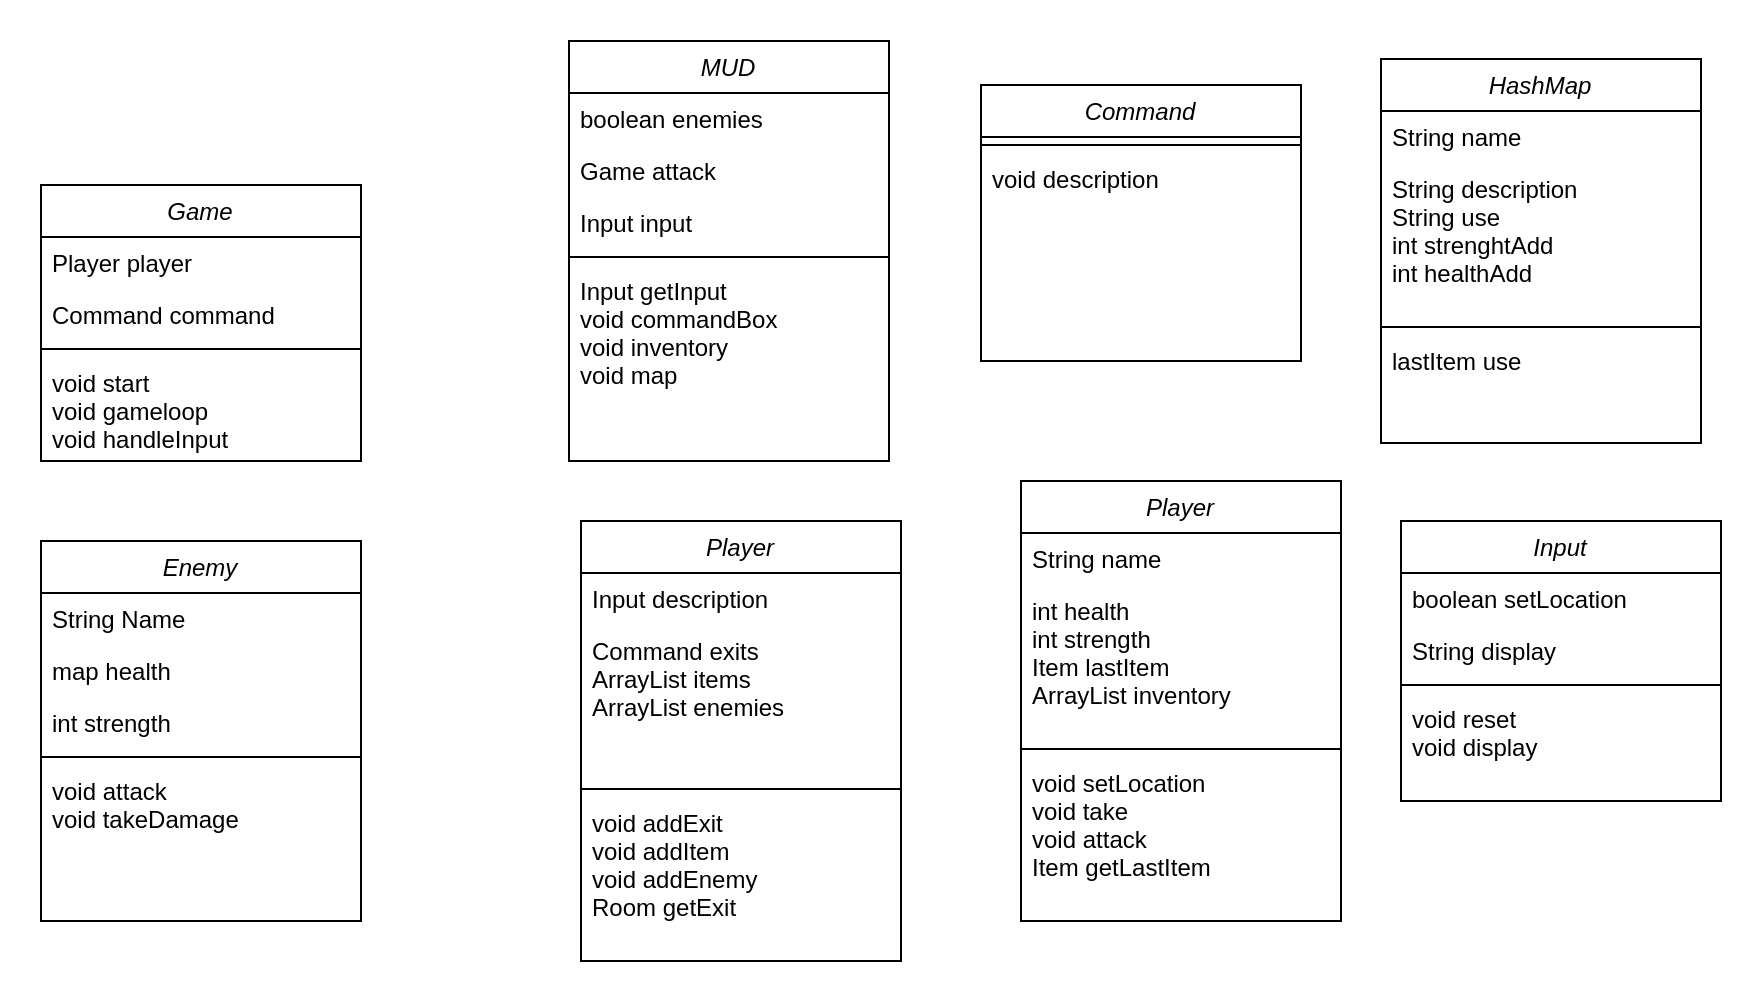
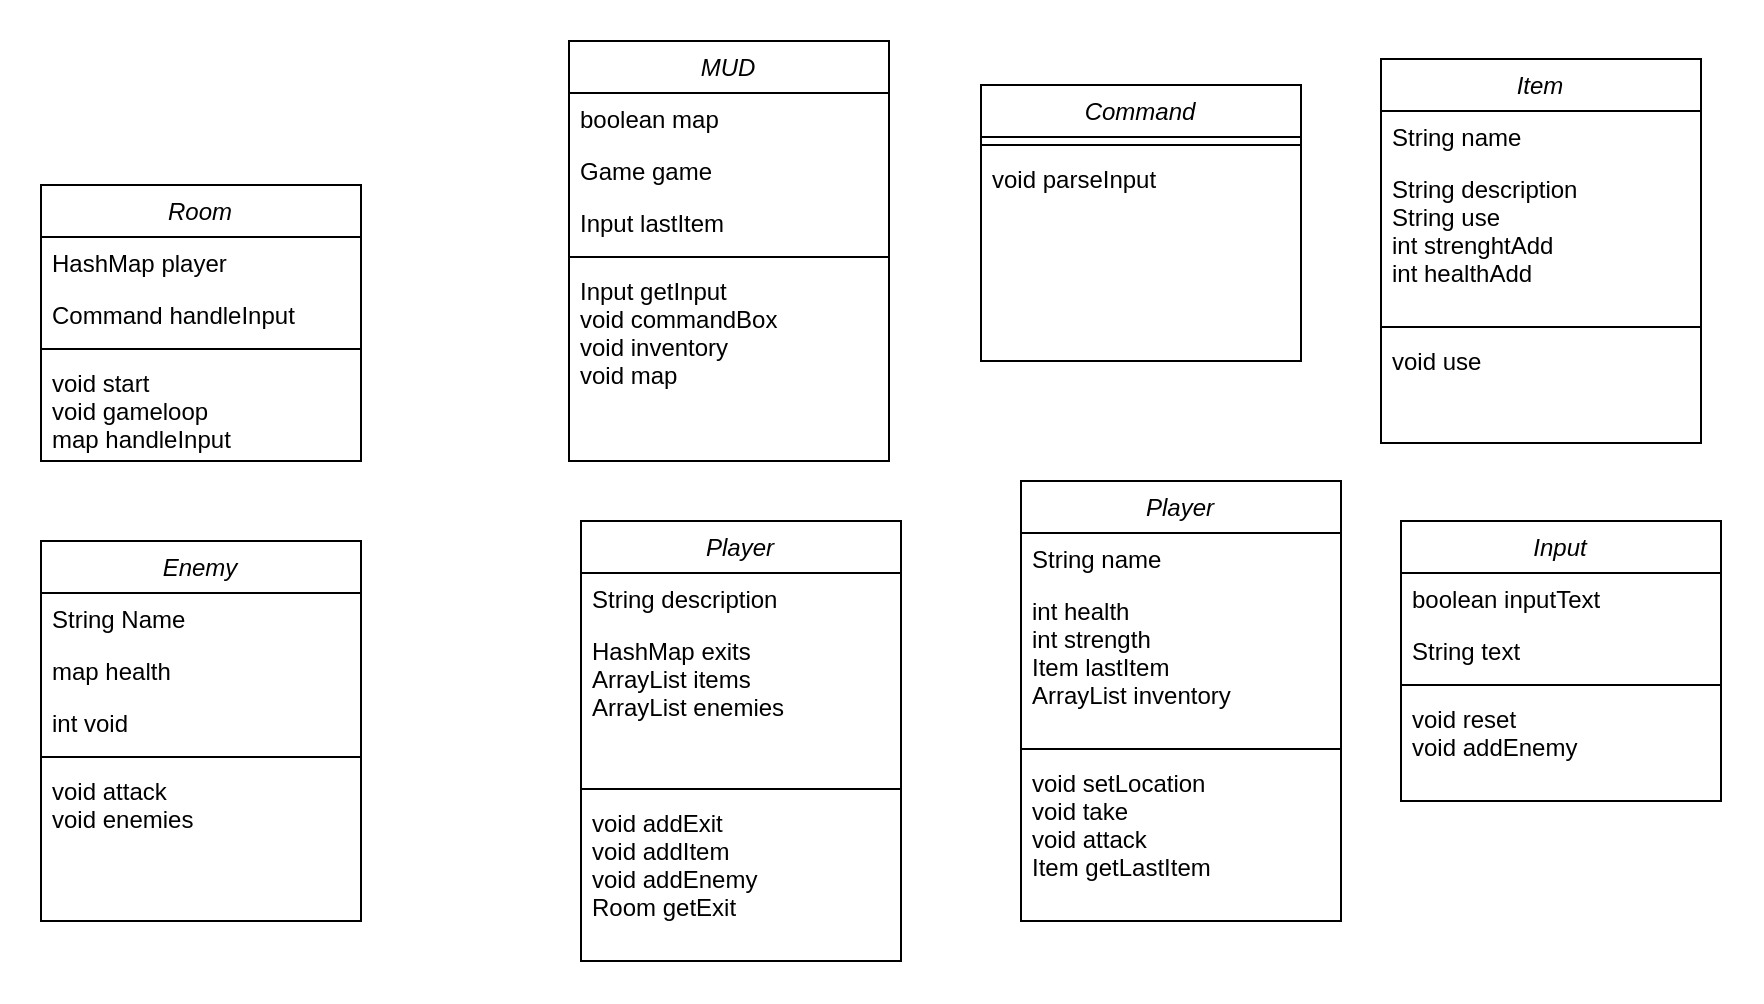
node "HashMap": label "HashMap" -> "Item"
node "boolean enemies": label "boolean enemies" -> "boolean map"
node "Game attack": label "Game attack" -> "Game game"
node "void description": label "void description" -> "void parseInput"
node "Game": label "Game" -> "Room"
node "Input input": label "Input input" -> "Input lastItem"
node "Player player": label "Player player" -> "HashMap player"
node "Command command": label "Command command" -> "Command handleInput"
node "lastItem use": label "lastItem use" -> "void use"
node "void start void gameloop void handleInput": label "void start void gameloop void handleInput" -> "void start void gameloop map handleInput"
node "Input description": label "Input description" -> "String description"
node "boolean setLocation": label "boolean setLocation" -> "boolean inputText"
node "Command exits ArrayList items ArrayList enemies": label "Command exits ArrayList items ArrayList enemies" -> "HashMap exits ArrayList items ArrayList enemies"
node "String display": label "String display" -> "String text"
node "void reset void display": label "void reset void display" -> "void reset void addEnemy"
node "int strength": label "int strength" -> "int void"
node "void attack void takeDamage": label "void attack void takeDamage" -> "void attack void enemies"
